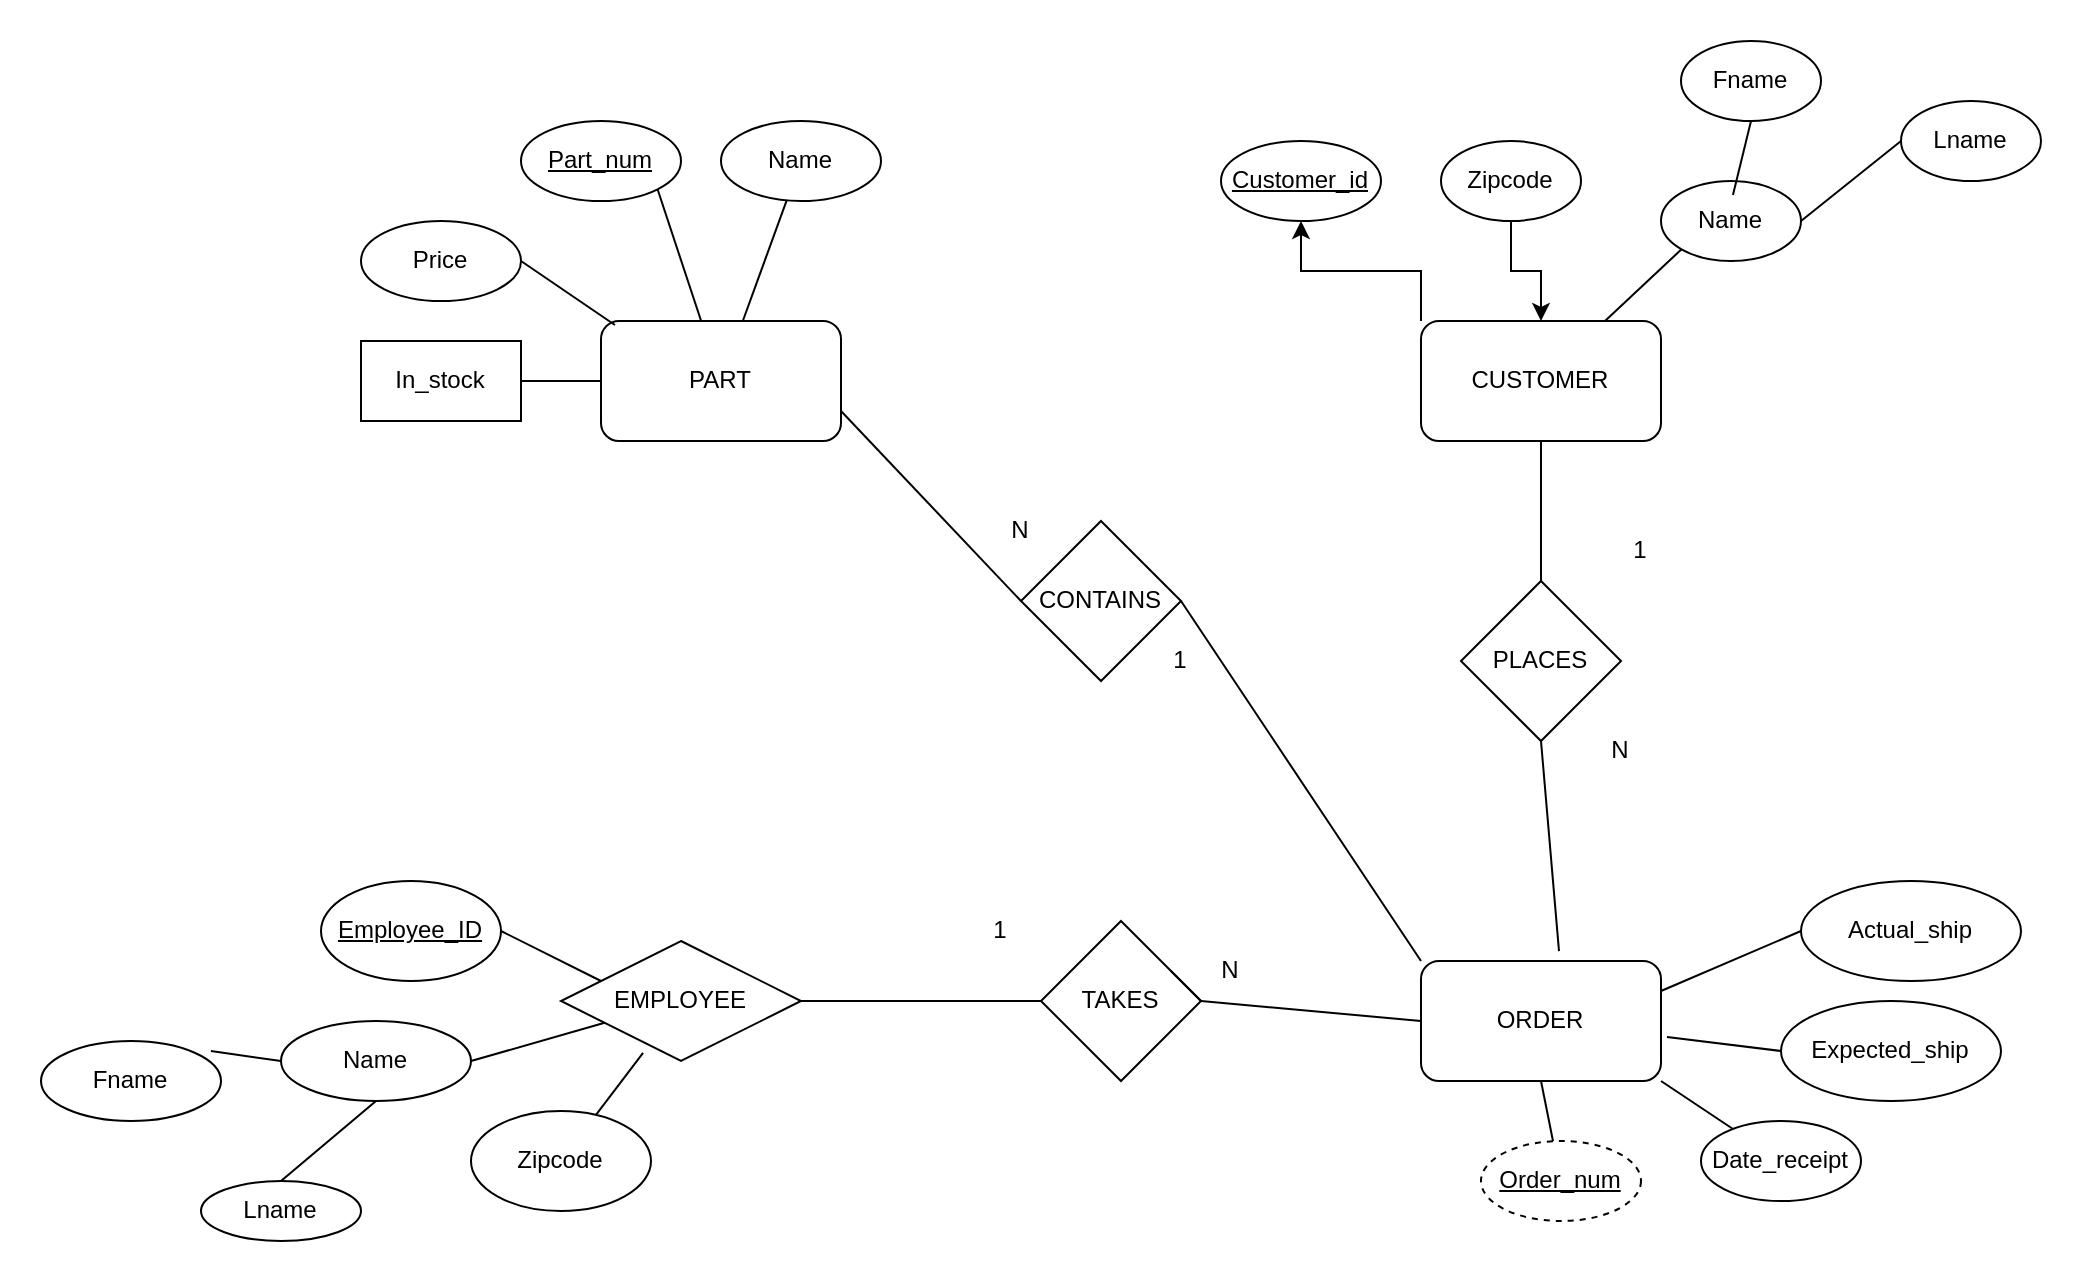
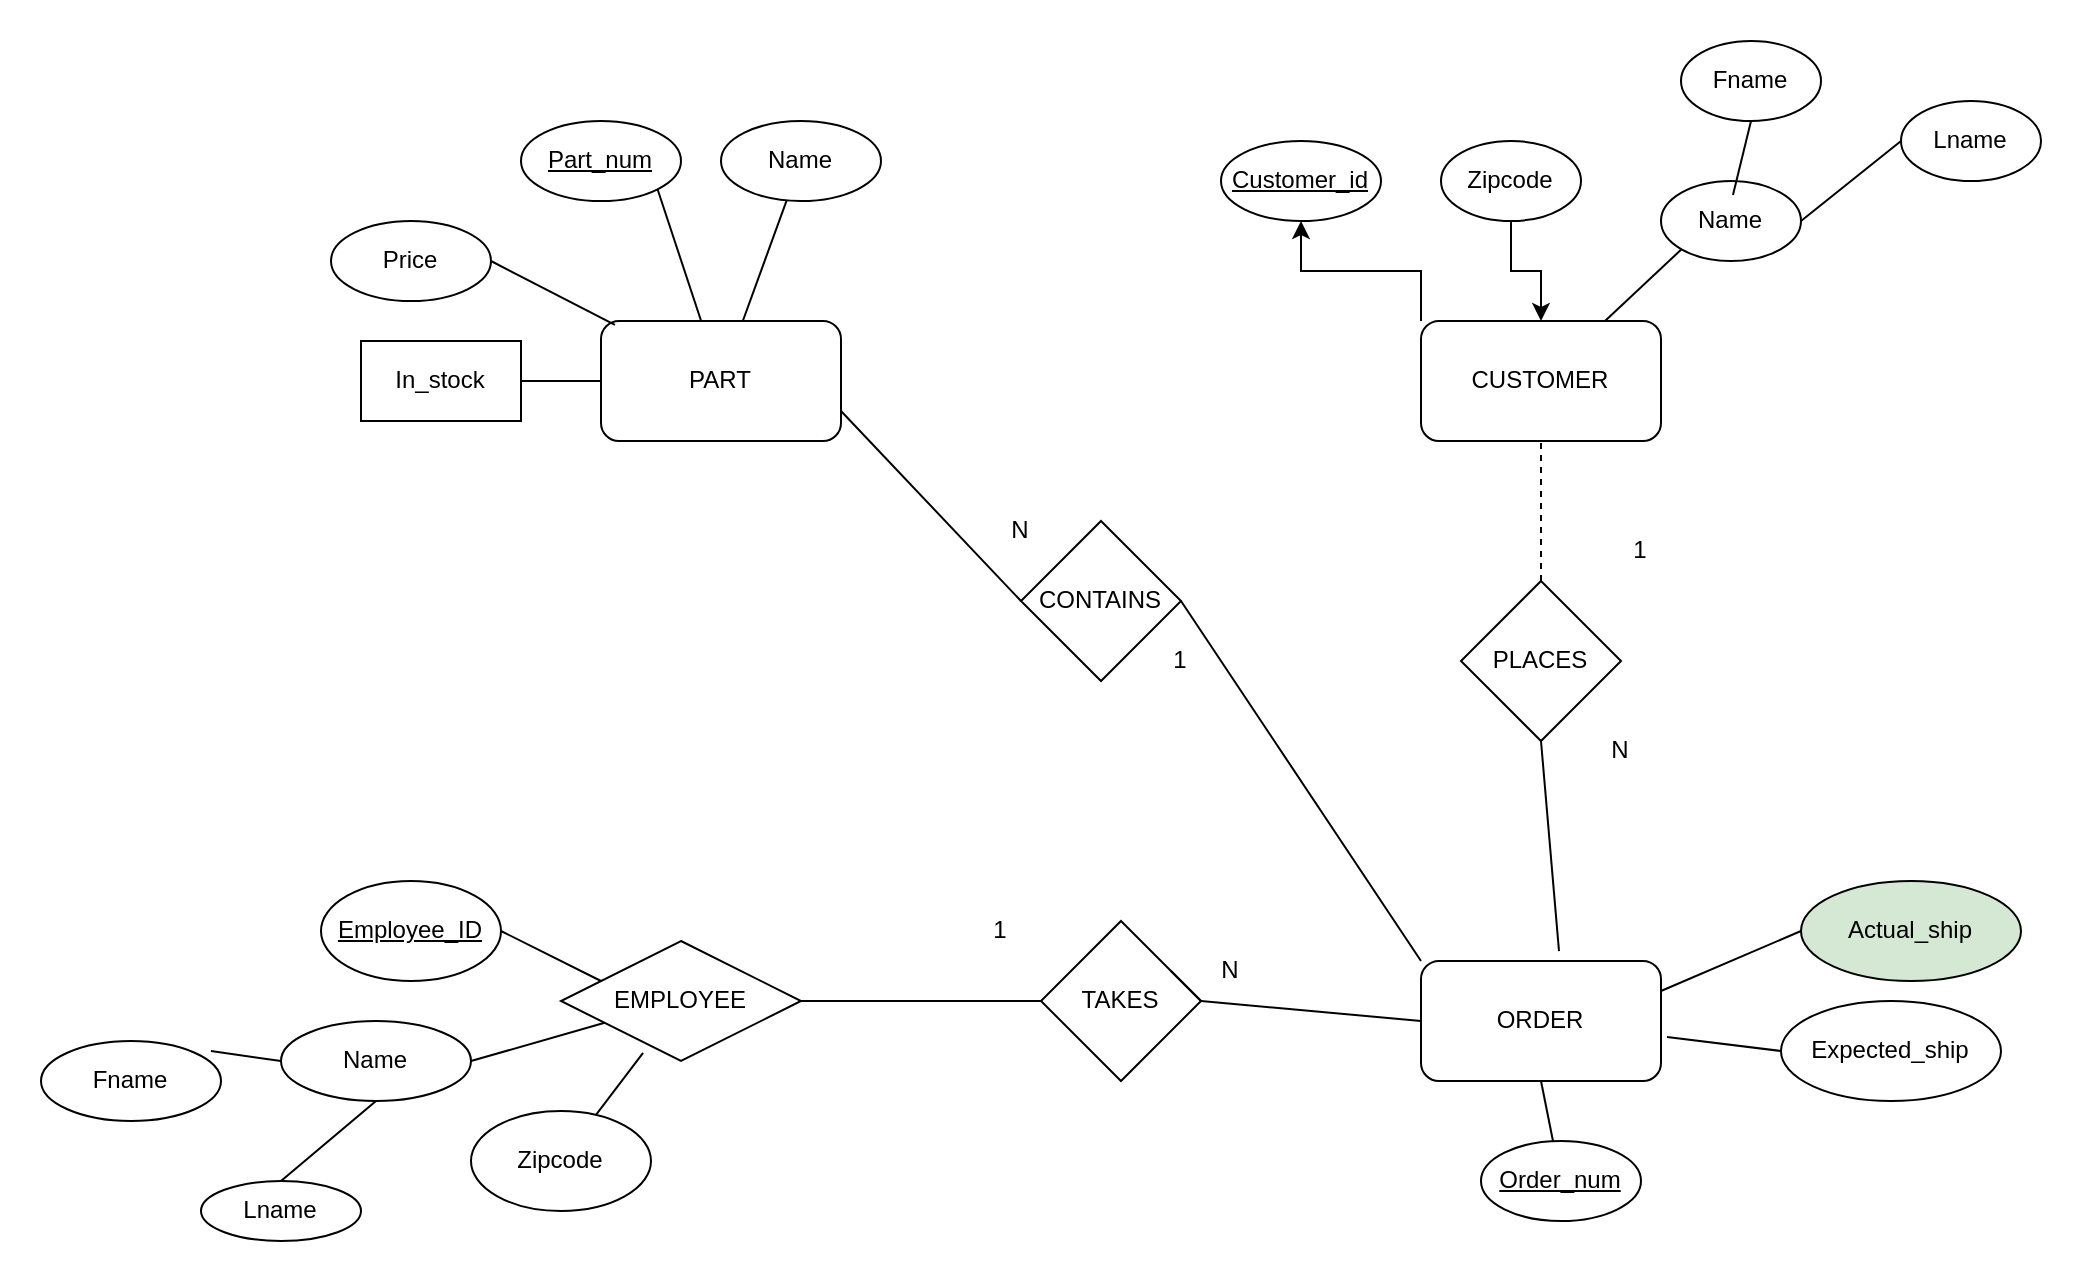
node "Price": moved (441, 261) -> (411, 261)
edge "CUSTOMER" -- "PLACES": style solid -> dashed
node "Actual_ship": fillcolor #ffffff -> #d5e8d4
edge "ORDER" -- "Date_receipt": removed
node "Date_receipt": removed
node "Order_num": style dashed -> solid
